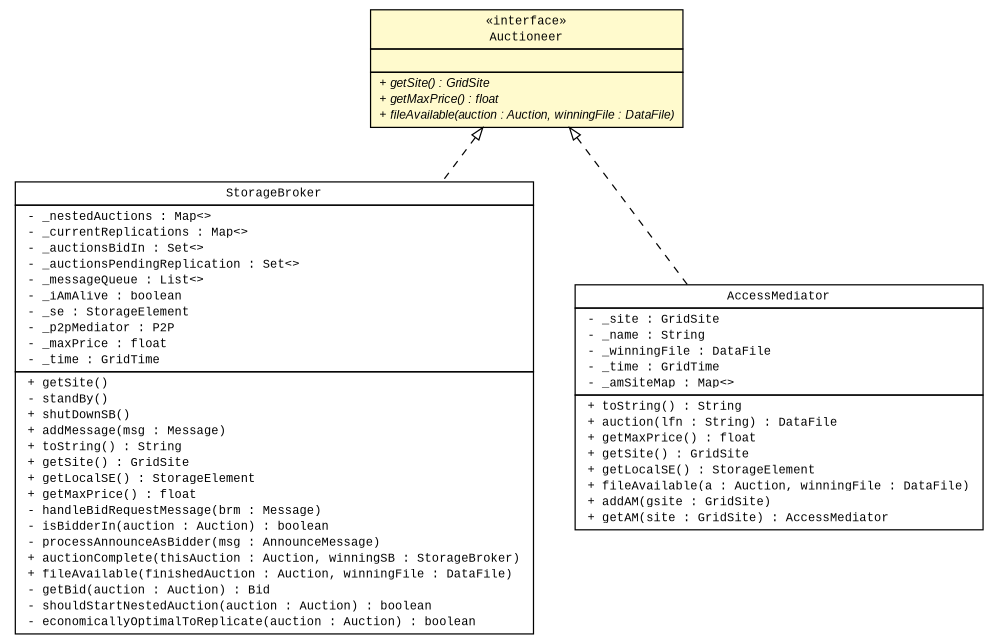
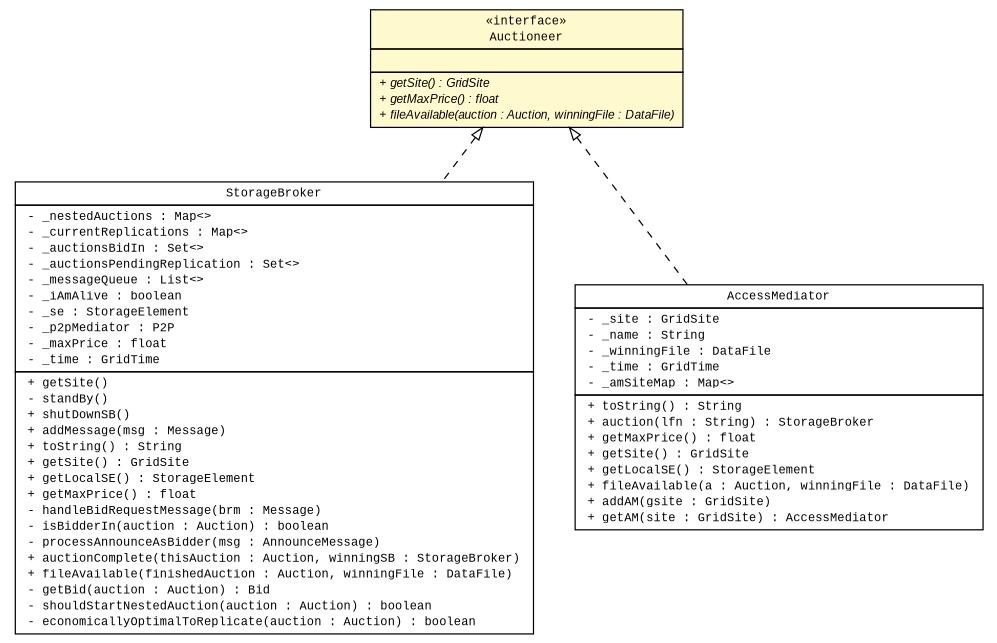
node "AccessMediator": text "+ auction(lfn : String) : DataFile" -> "+ auction(lfn : String) : StorageBroker"
